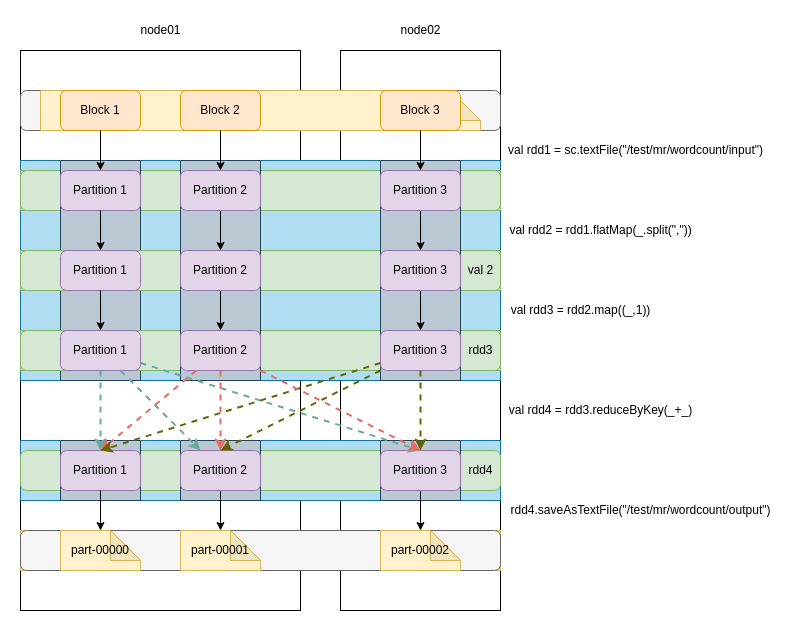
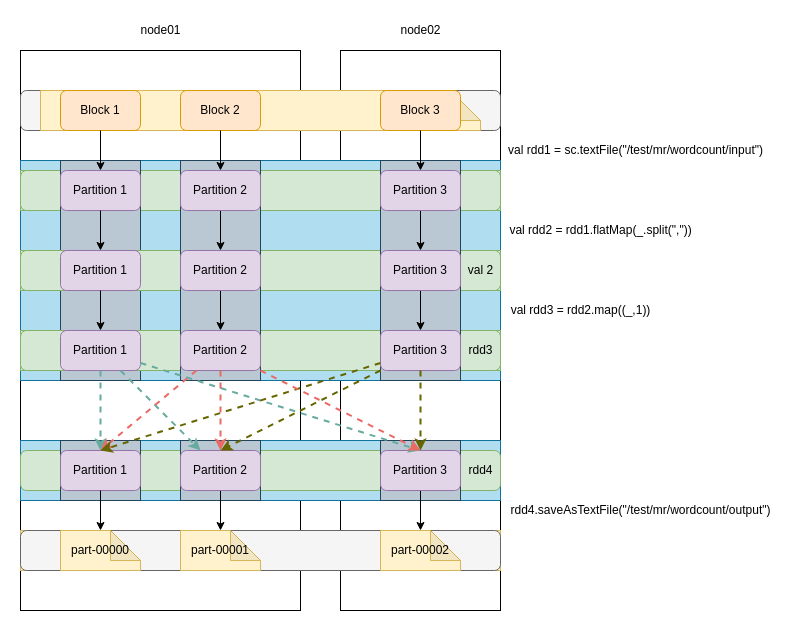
node "val rdd4 = rdd3.reduceByKey(_+_)": removed
